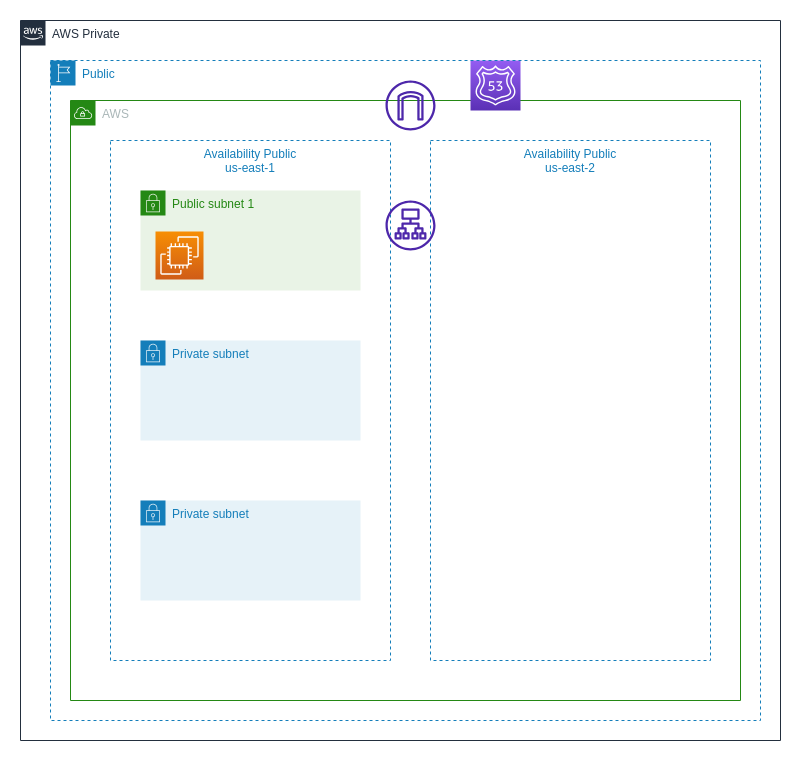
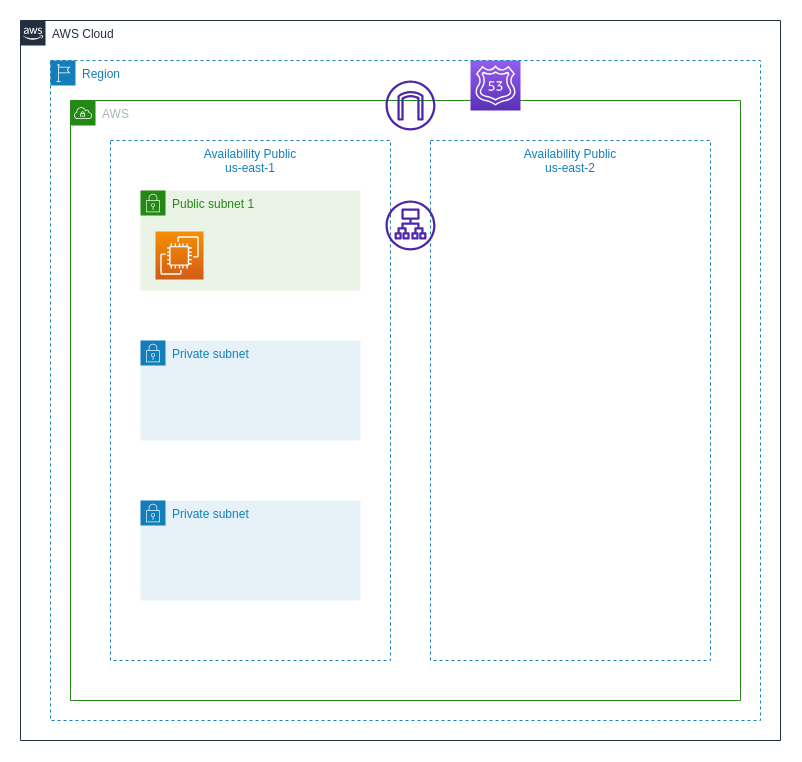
node "AWS Private": label "AWS Private" -> "AWS Cloud"
node "Public": label "Public" -> "Region"
